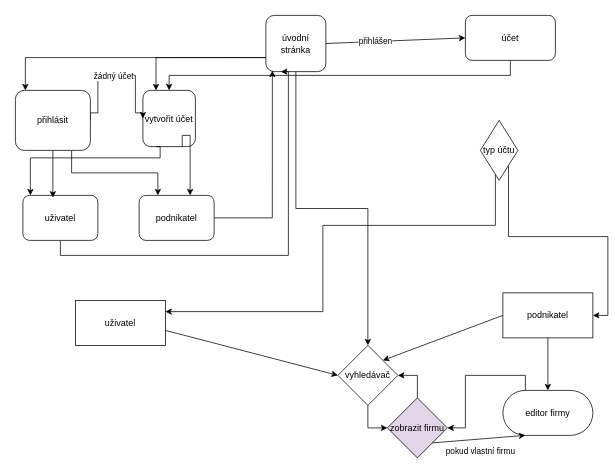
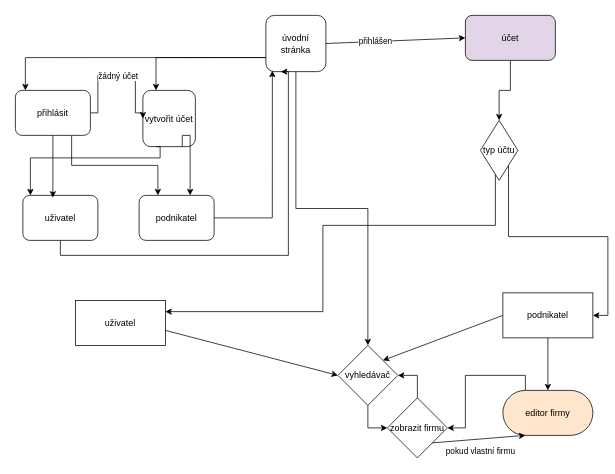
node "účet": fillcolor #ffffff -> #e1d5e7
edge "účet" -> "vytvořit účet": now "účet" -> "typ účtu"
node "přihlásit": size 75x60 -> 75x45
node "editor firmy": fillcolor #ffffff -> #ffe6cc
node "zobrazit firmu": fillcolor #e1d5e7 -> #ffffff
